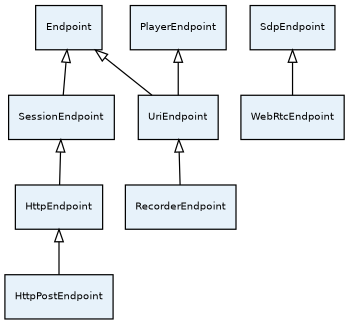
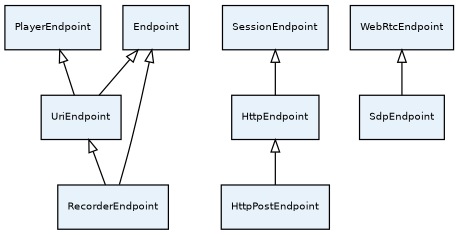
edge "SessionEndpoint" -> "Endpoint": now "RecorderEndpoint" -> "Endpoint"
edge "WebRtcEndpoint" -> "SdpEndpoint": reversed
